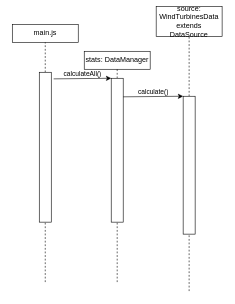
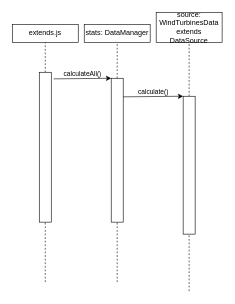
node "source: WindTurbinesData extends DataSource": moved (189, 21) -> (189, 27)
node "main.js": label "main.js" -> "extends.js"
node "stats: DataManager": moved (117, 60) -> (117, 33)
